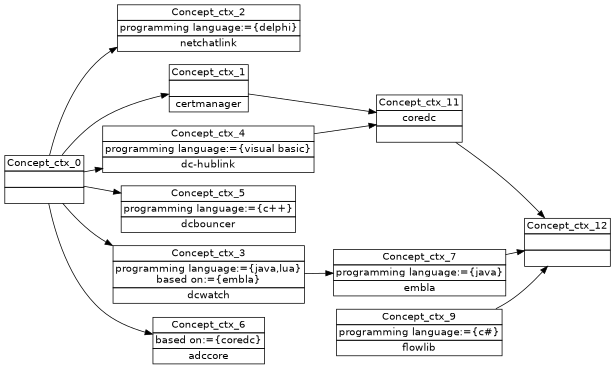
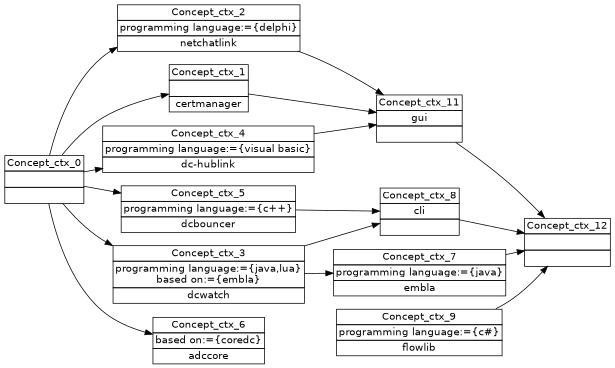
edge "Concept_ctx_2" -> "Concept_ctx_11": added
node "Concept_ctx_11": text "coredc" -> "gui"
node "Concept_ctx_8": added
